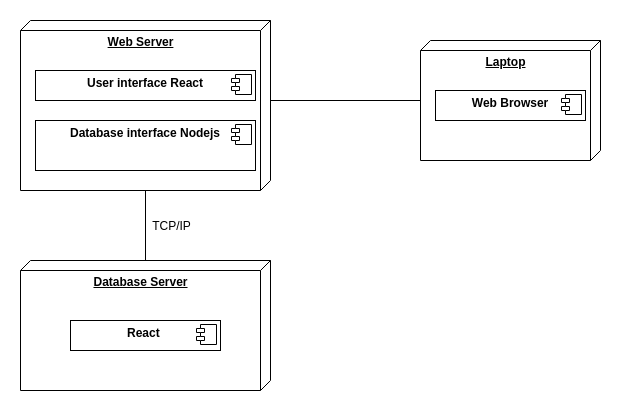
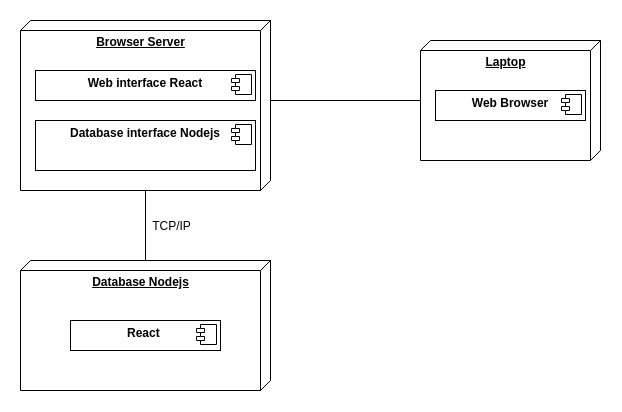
node "Web Server": label "Web Server" -> "Browser Server"
node "User interface React": label "User interface React" -> "Web interface React"
node "Database Server": label "Database Server" -> "Database Nodejs"
